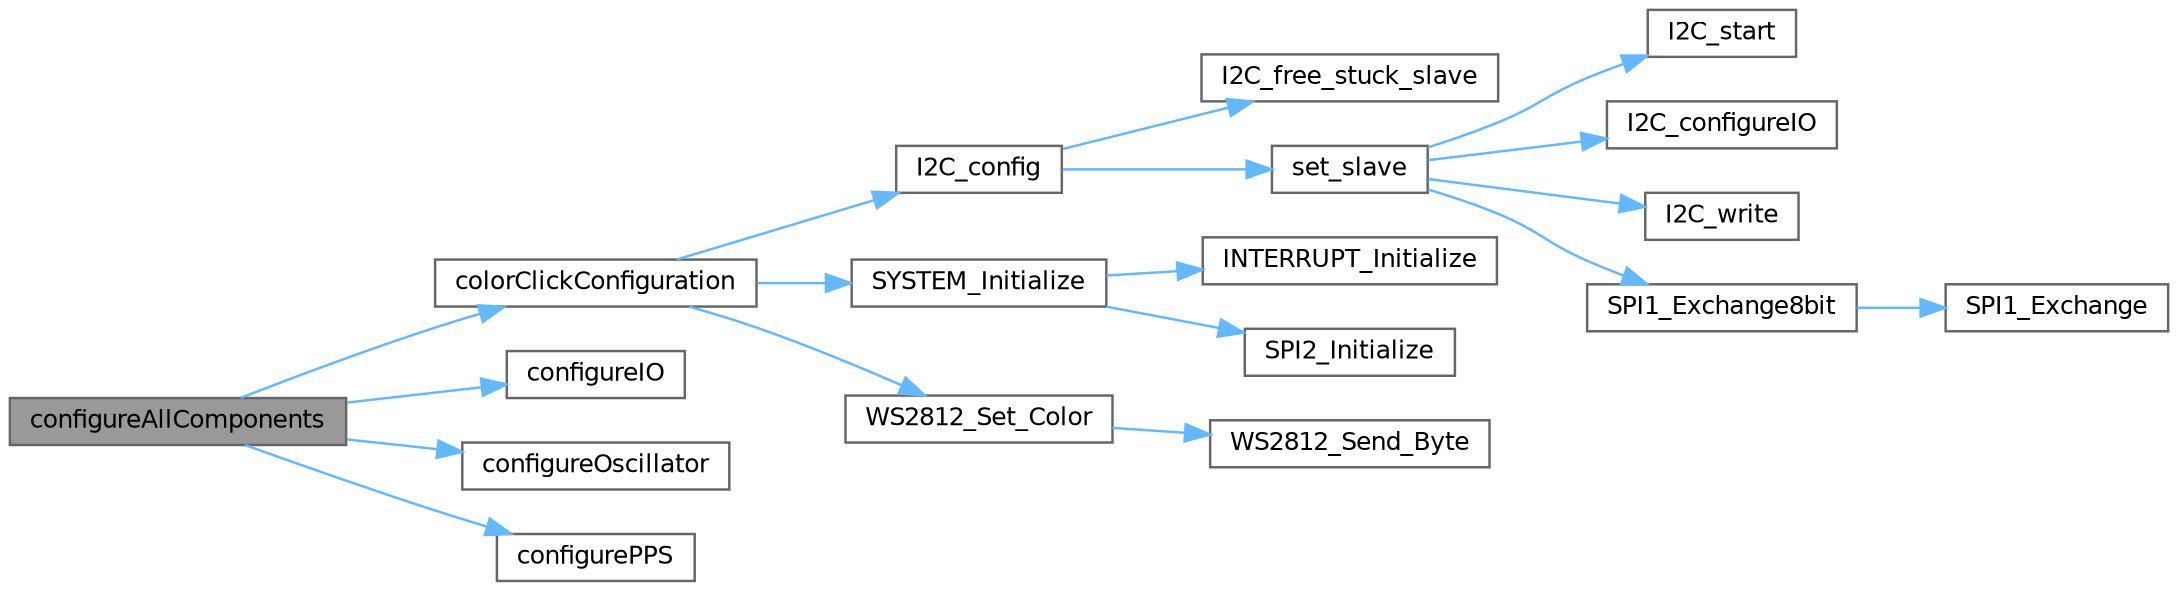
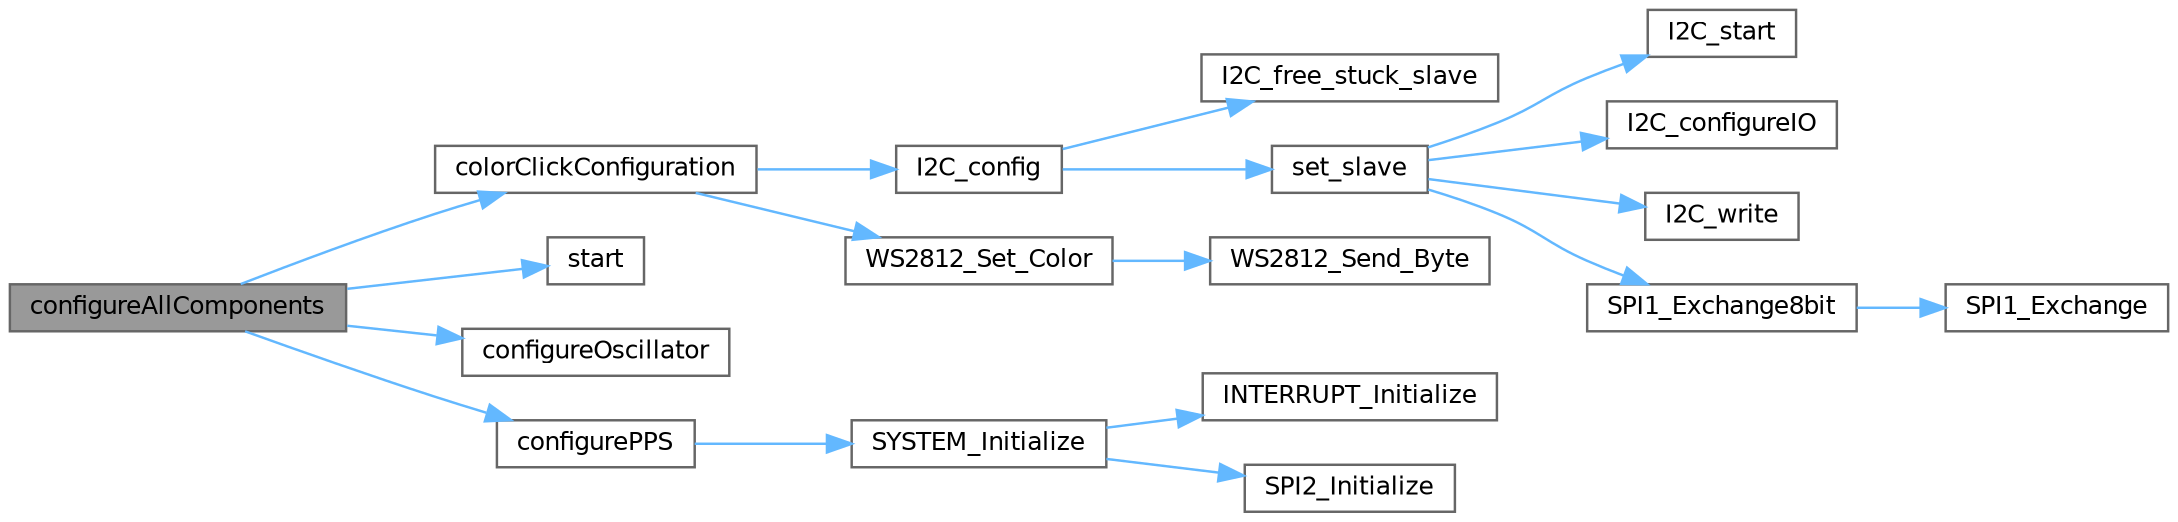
edge "colorClickConfiguration" -> "SYSTEM_Initialize": now "configurePPS" -> "SYSTEM_Initialize"
node "configureIO": label "configureIO" -> "start"
